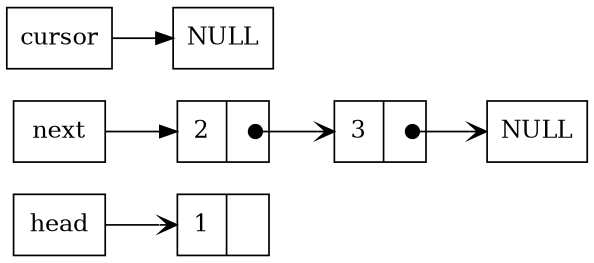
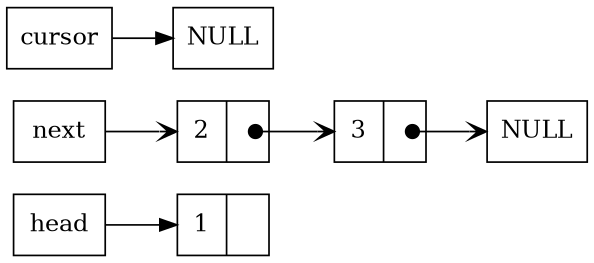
edge "next" -> "2": arrowhead normal -> vee
edge "head" -> "1": arrowhead vee -> normal
